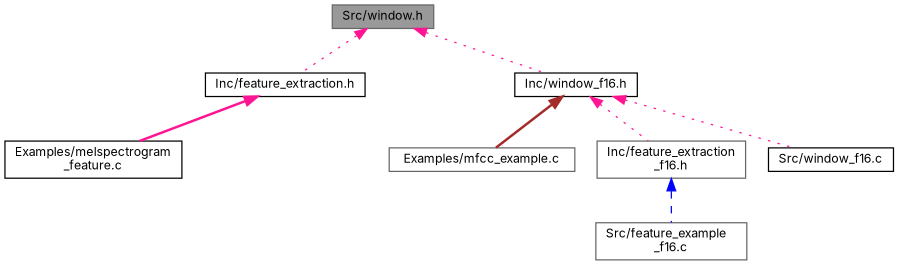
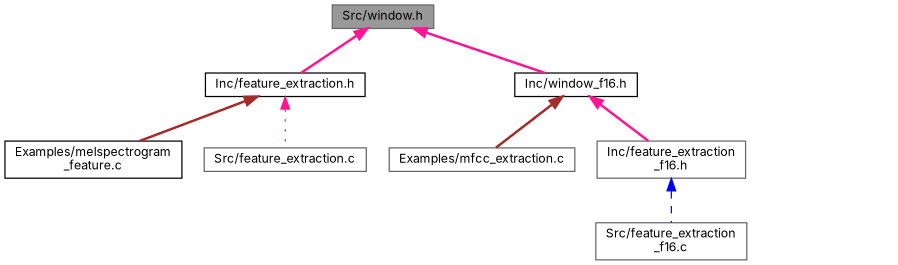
edge "Inc/window_f16.h" -> "Src/window.h": style dotted -> bold
edge "Inc/feature_extraction.h" -> "Src/window.h": style dotted -> bold
edge "Examples/melspectrogram _feature.c" -> "Inc/feature_extraction.h": color deeppink -> brown
edge "Inc/feature_extraction _f16.h" -> "Inc/window_f16.h": style dotted -> bold
node "Src/feature_extraction.c": added
node "Examples/mfcc_example.c": label "Examples/mfcc_example.c" -> "Examples/mfcc_extraction.c"
node "Src/window_f16.c": removed
node "Src/feature_example _f16.c": label "Src/feature_example _f16.c" -> "Src/feature_extraction _f16.c"
